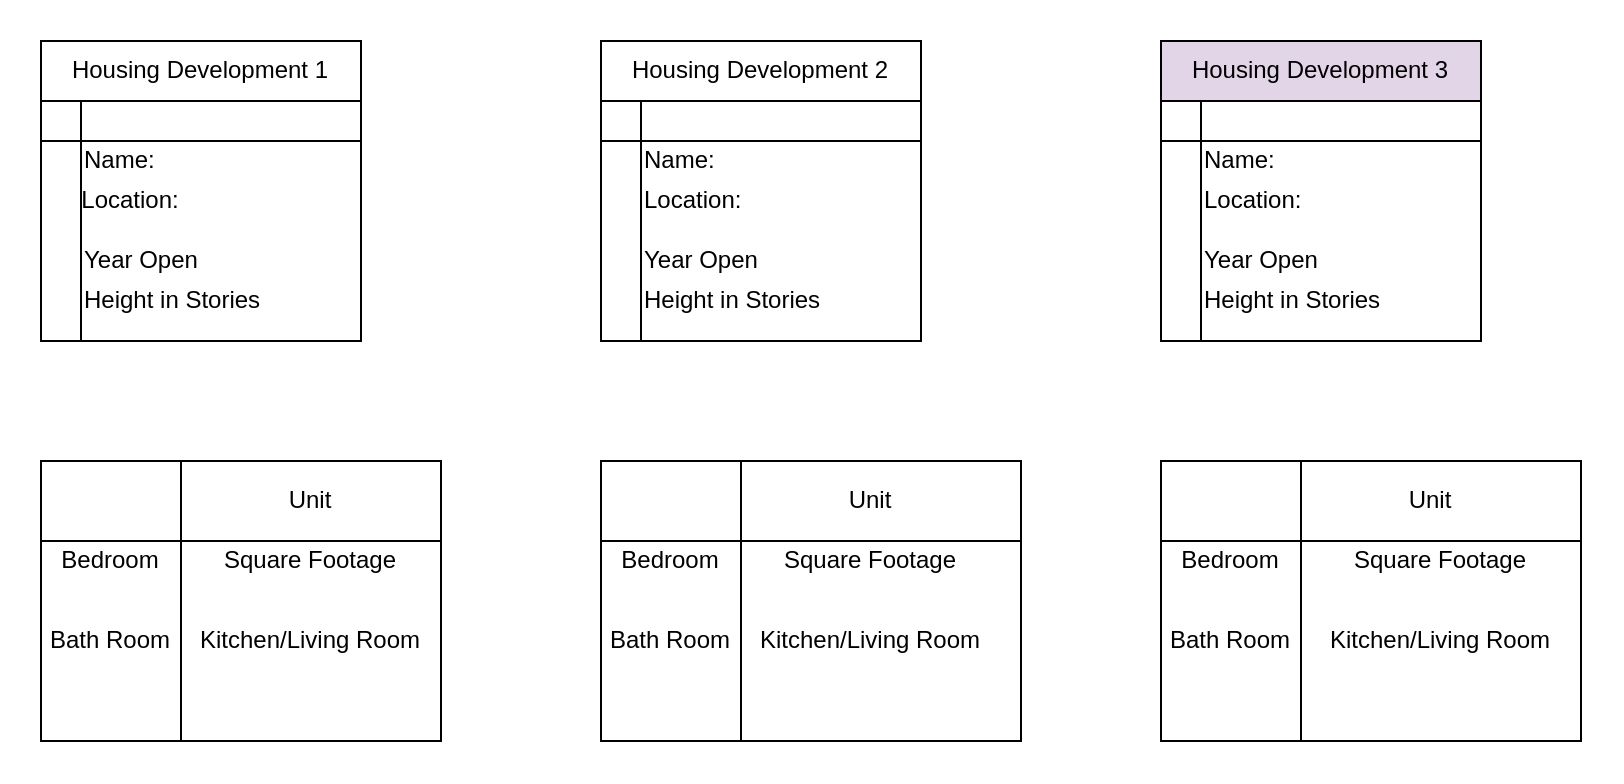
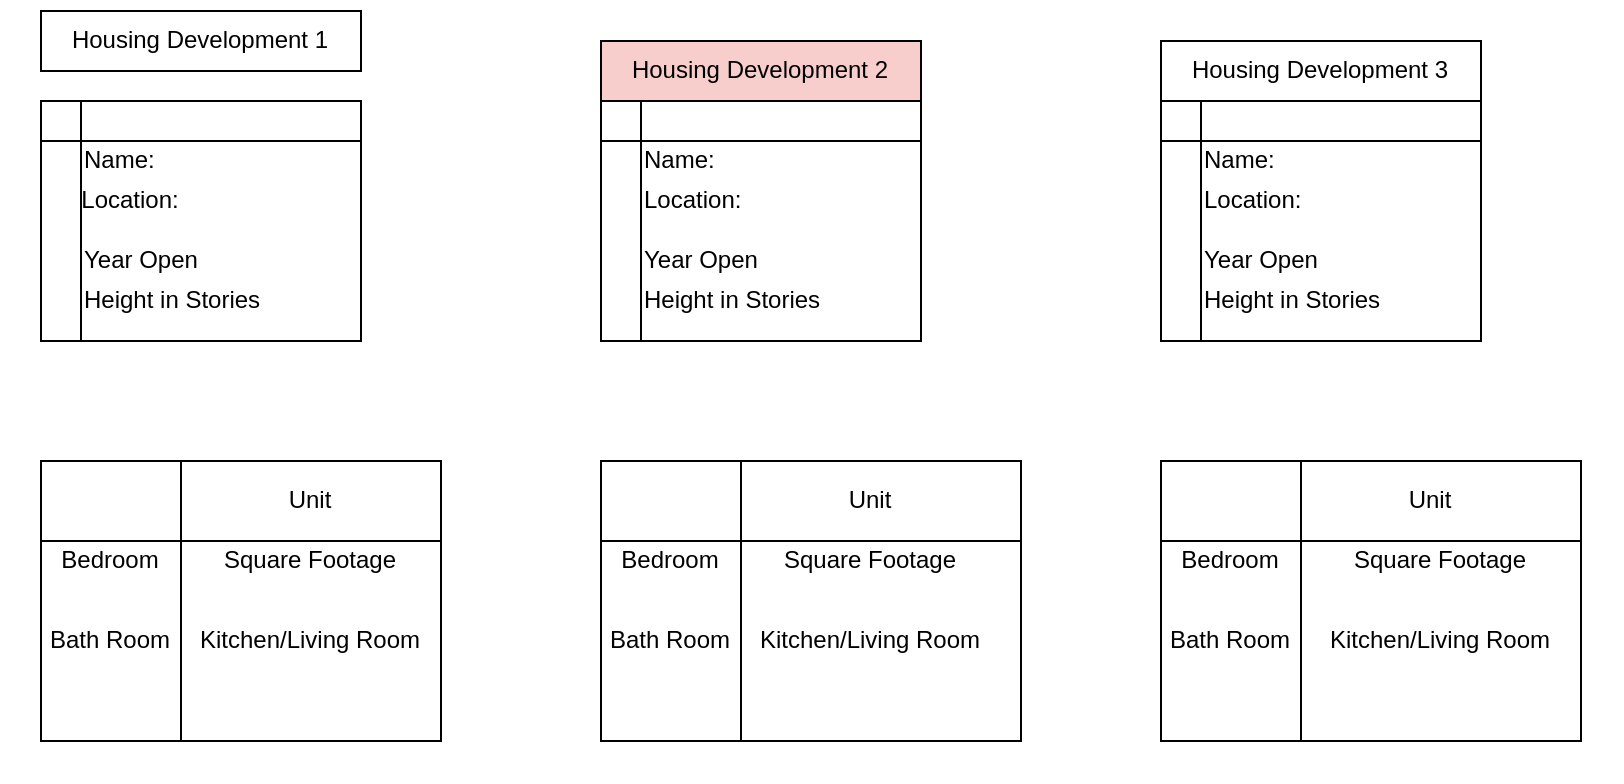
node "Housing Development 1": moved (201, 71) -> (201, 41)
node "Housing Development 2": fillcolor #ffffff -> #f8cecc
node "Housing Development 3": fillcolor #e1d5e7 -> #ffffff
